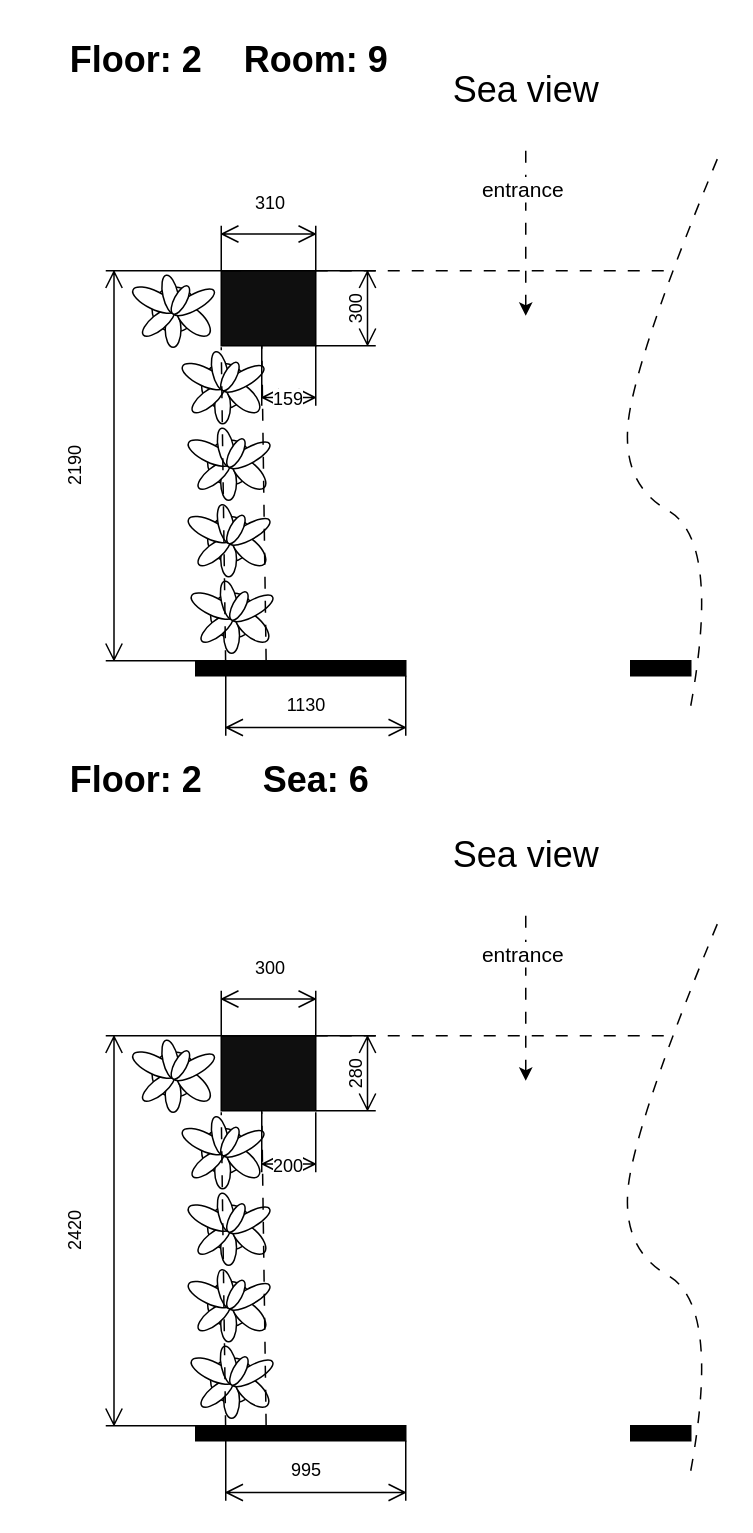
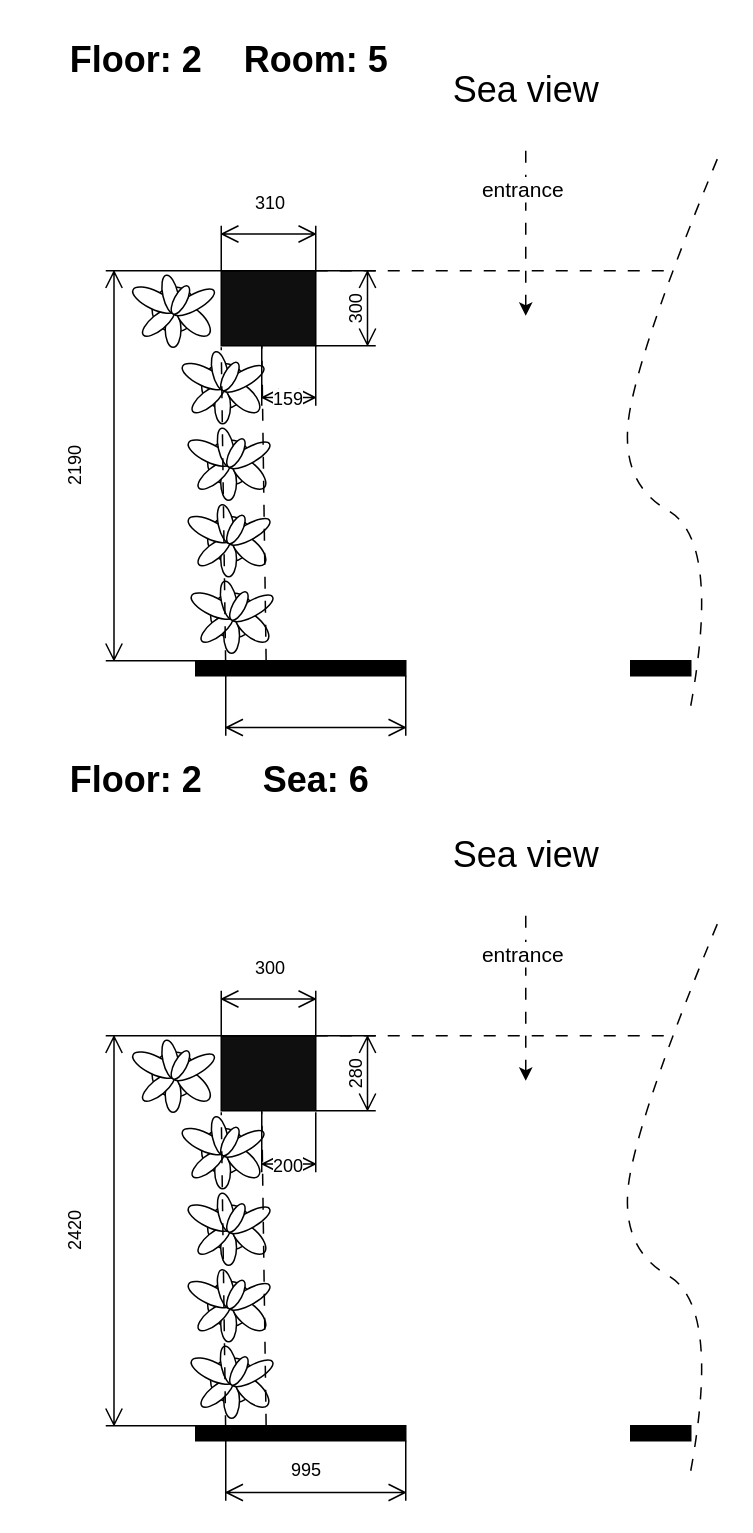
node "Room: 9": label "Room: 9" -> "Room: 5"
node "1130": removed
